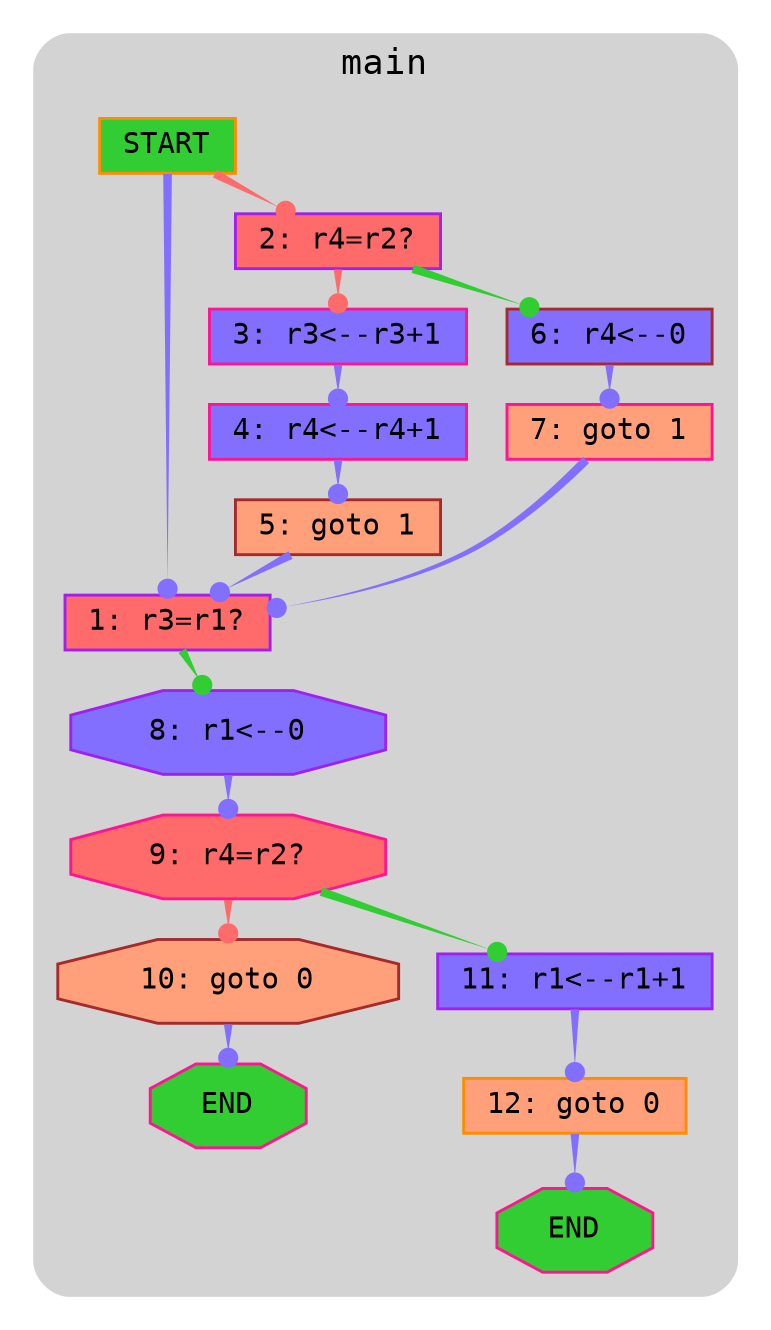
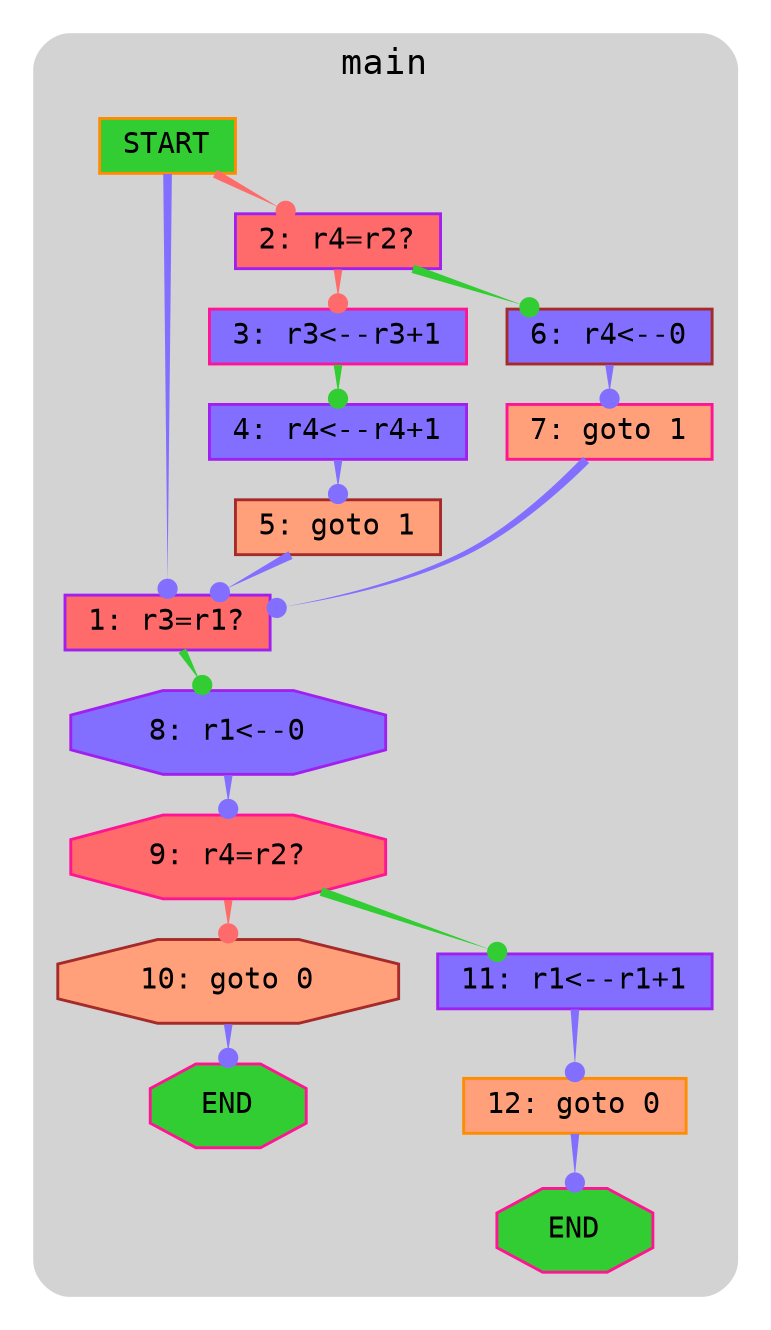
edge "3: r3<--r3+1" -> "4: r4<--r4+1": color slateblue1 -> limegreen
node "4: r4<--r4+1": color deeppink -> purple
